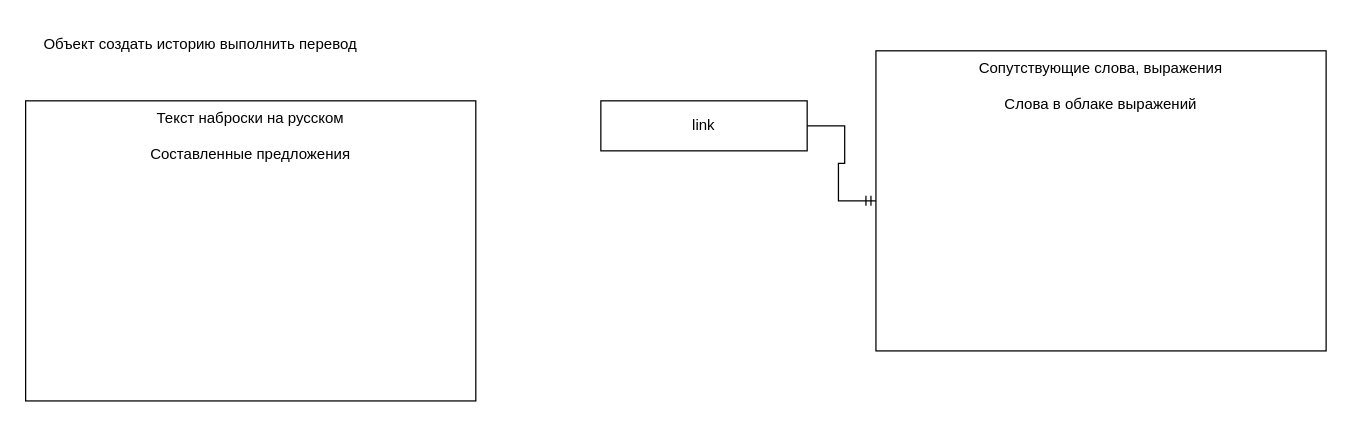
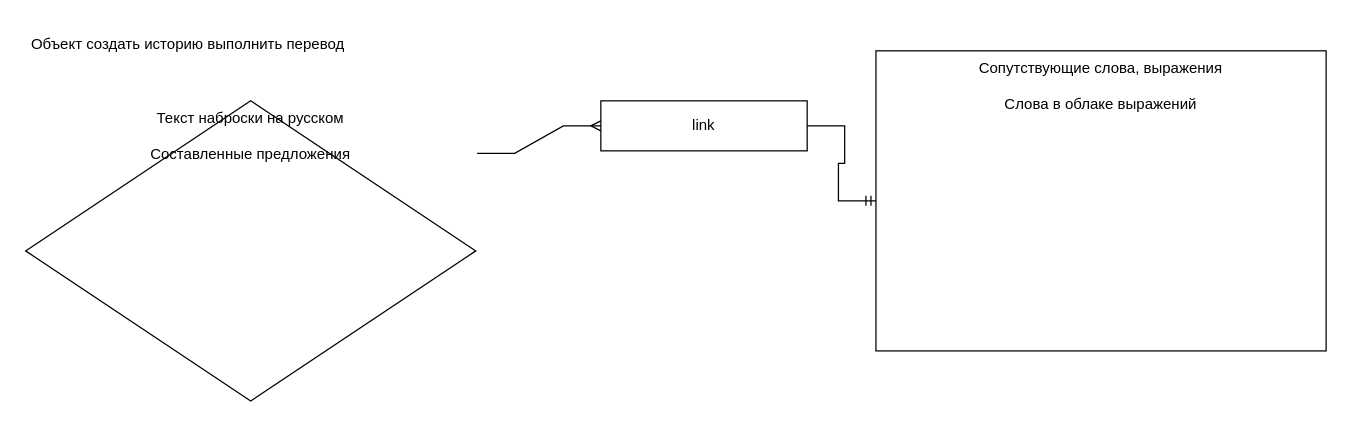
node "Объект создать историю выполнить перевод": moved (201, 44) -> (188, 44)
edge "Текст наброски на русском Составленные предложения" -> "link": added
node "Текст наброски на русском Составленные предложения": shape rectangle -> diamond
